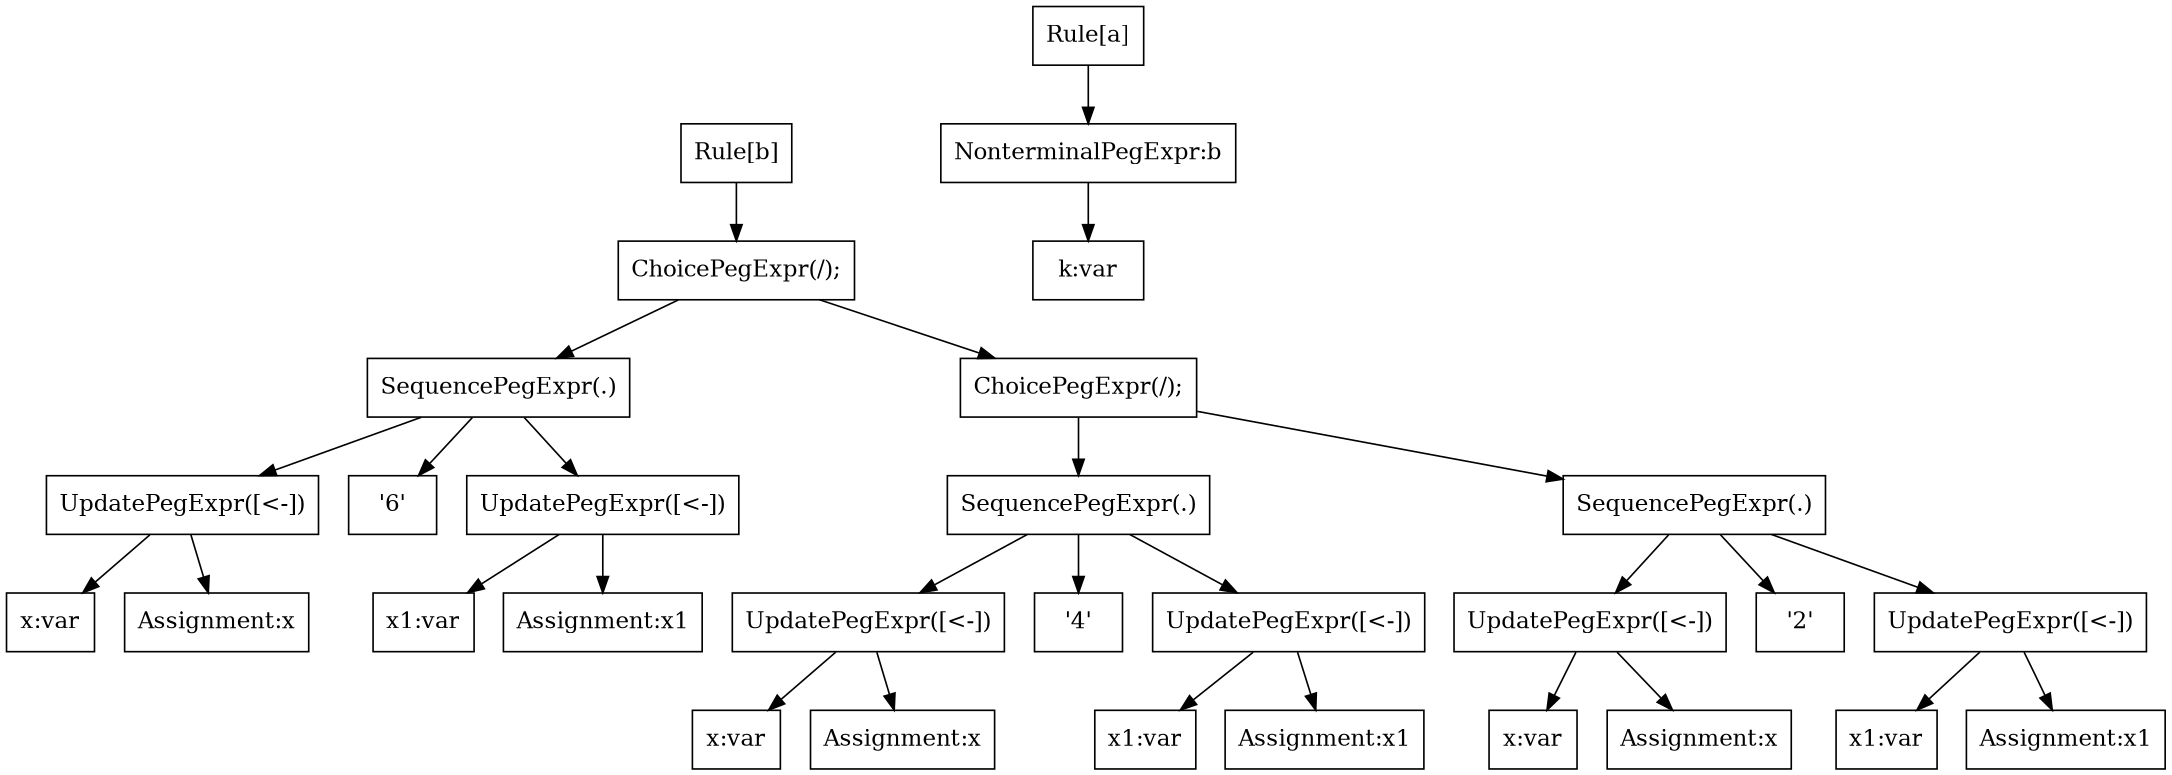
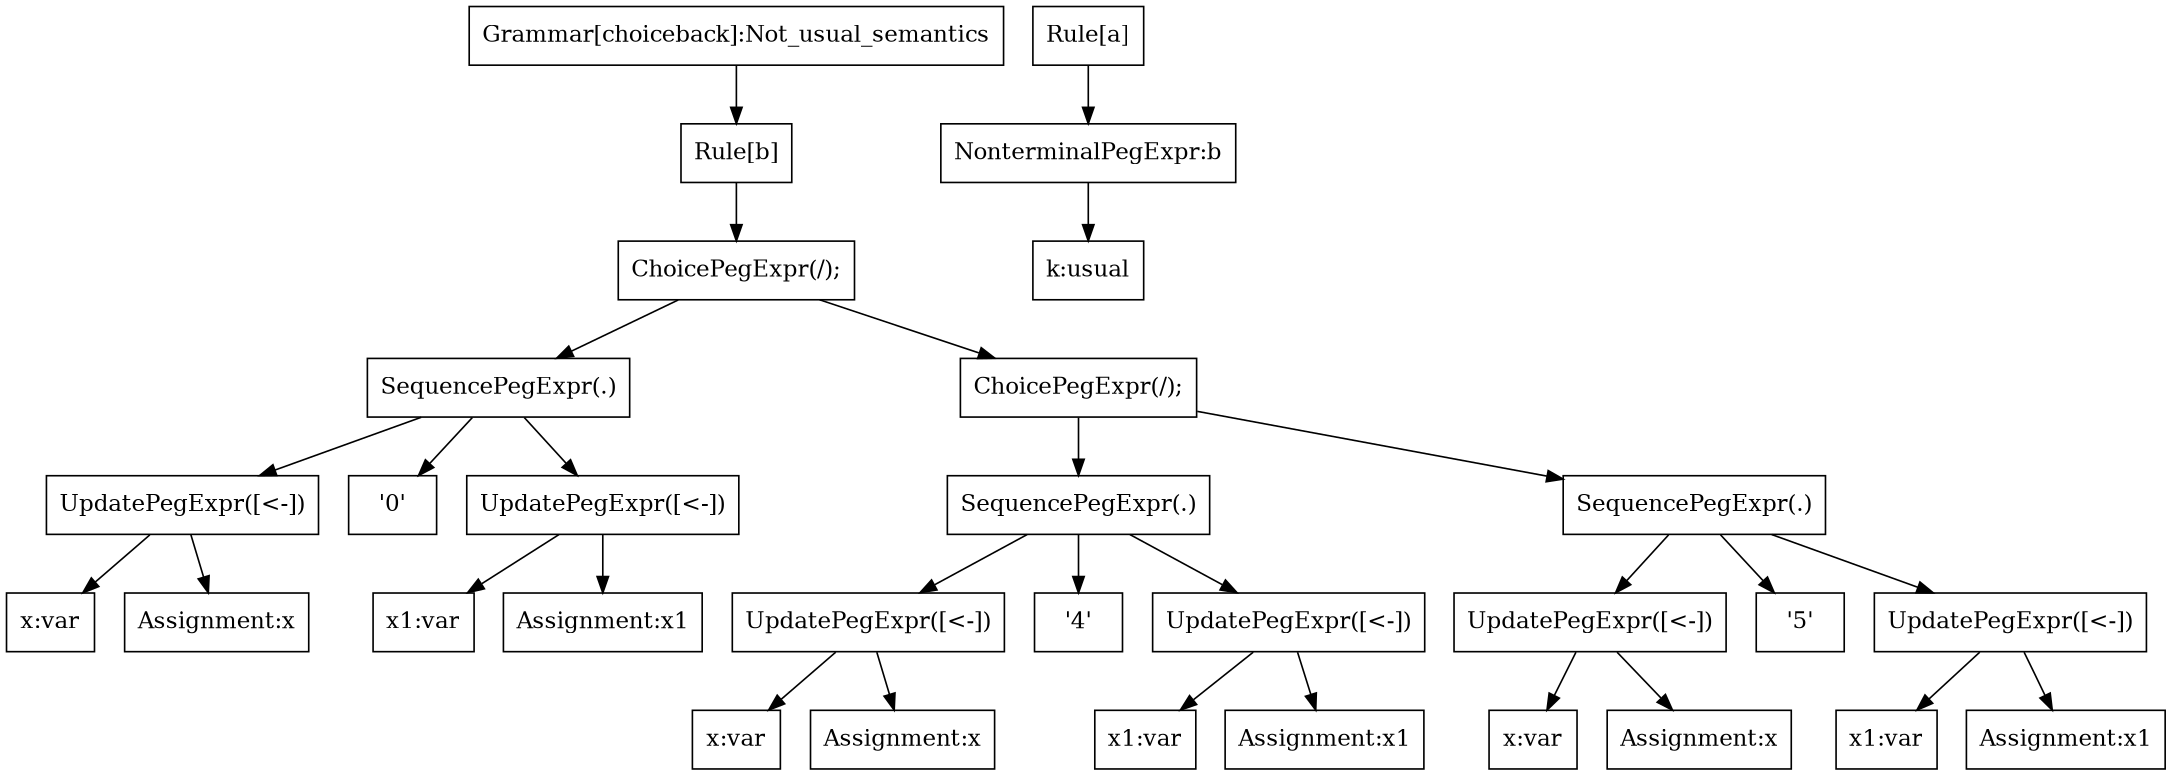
node "Grammar[choiceback]:Not_usual_semantics": added
node "k:var": label "k:var" -> "k:usual"
node "'6'": label "'6'" -> "'0'"
node "'2'": label "'2'" -> "'5'"
